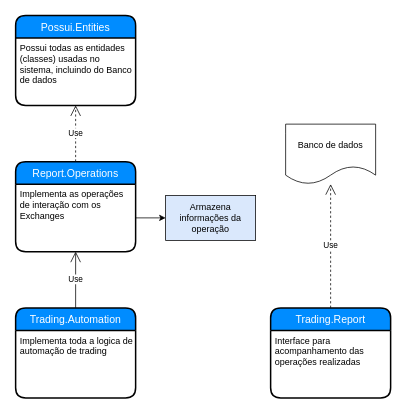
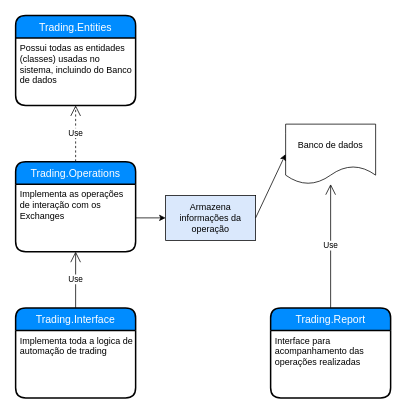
node "Possui.Entities": label "Possui.Entities" -> "Trading.Entities"
node "Report.Operations": label "Report.Operations" -> "Trading.Operations"
edge "Armazena informações da operação" -> "Banco de dados": added
edge "Trading.Report" -> "Banco de dados": style dashed -> solid
node "Trading.Automation": label "Trading.Automation" -> "Trading.Interface"
